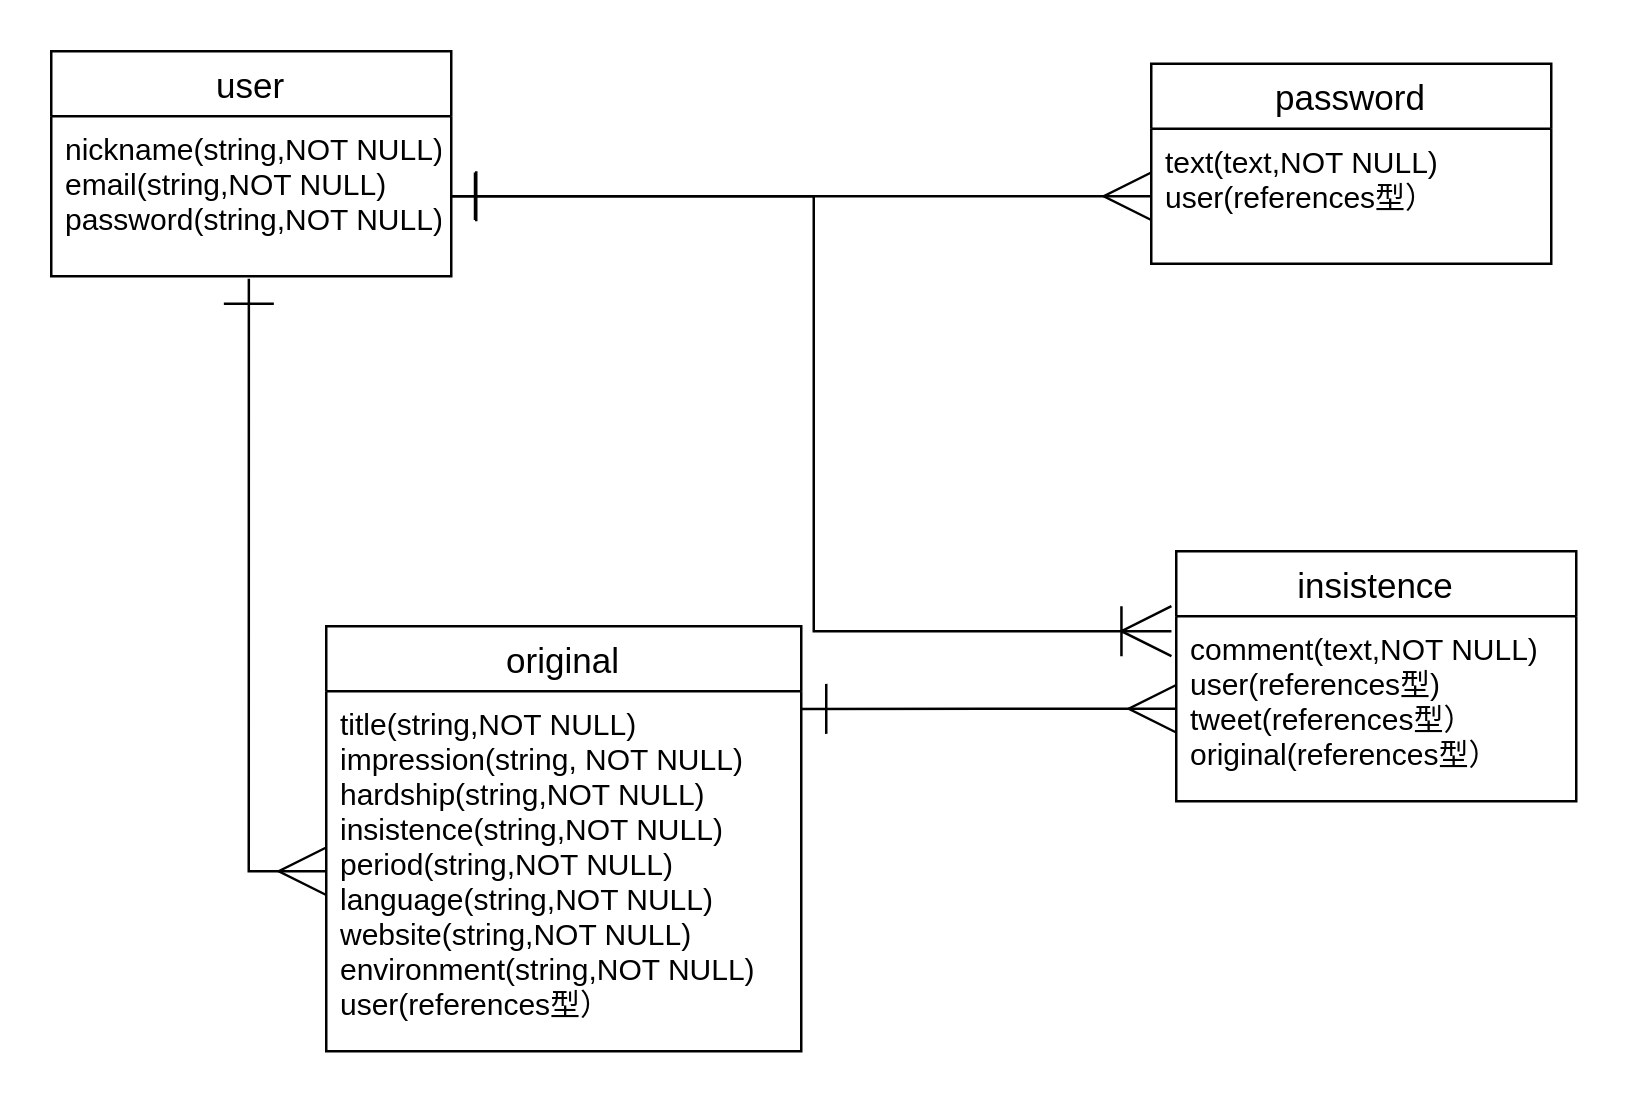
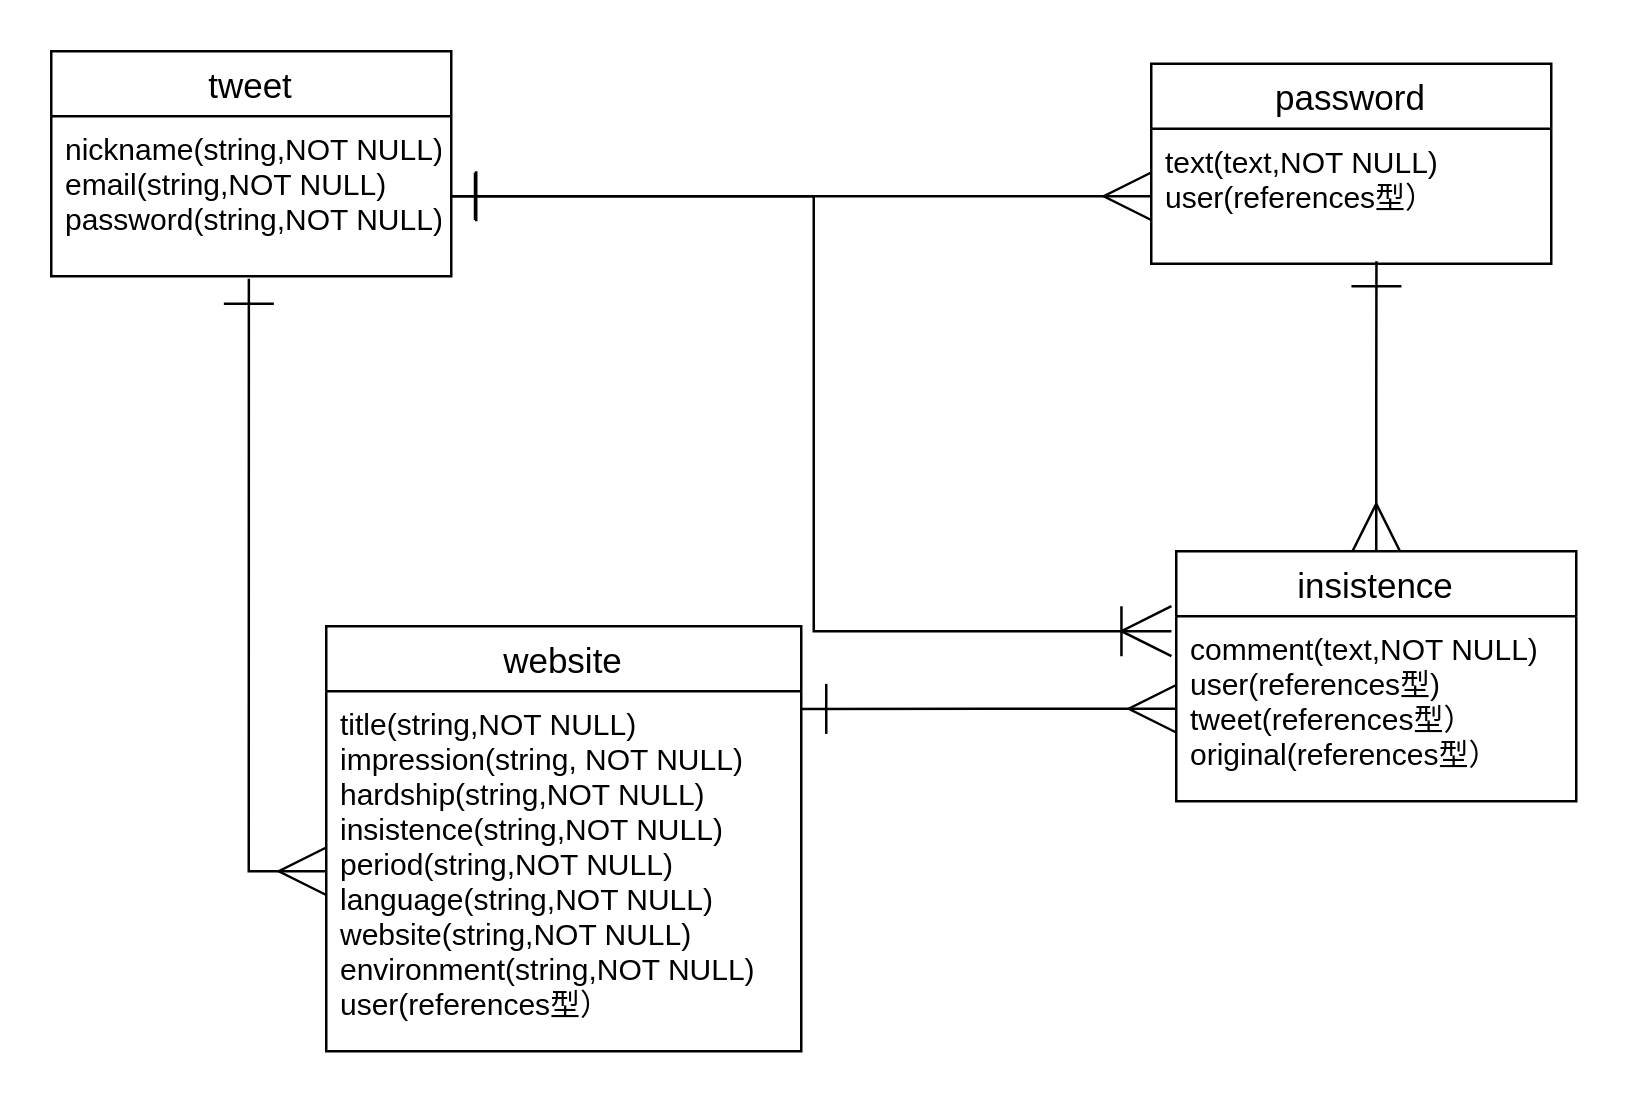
node "user": label "user" -> "tweet"
edge "text(text,NOT NULL) user(references型）" -- "insistence": added
node "original": label "original" -> "website"
